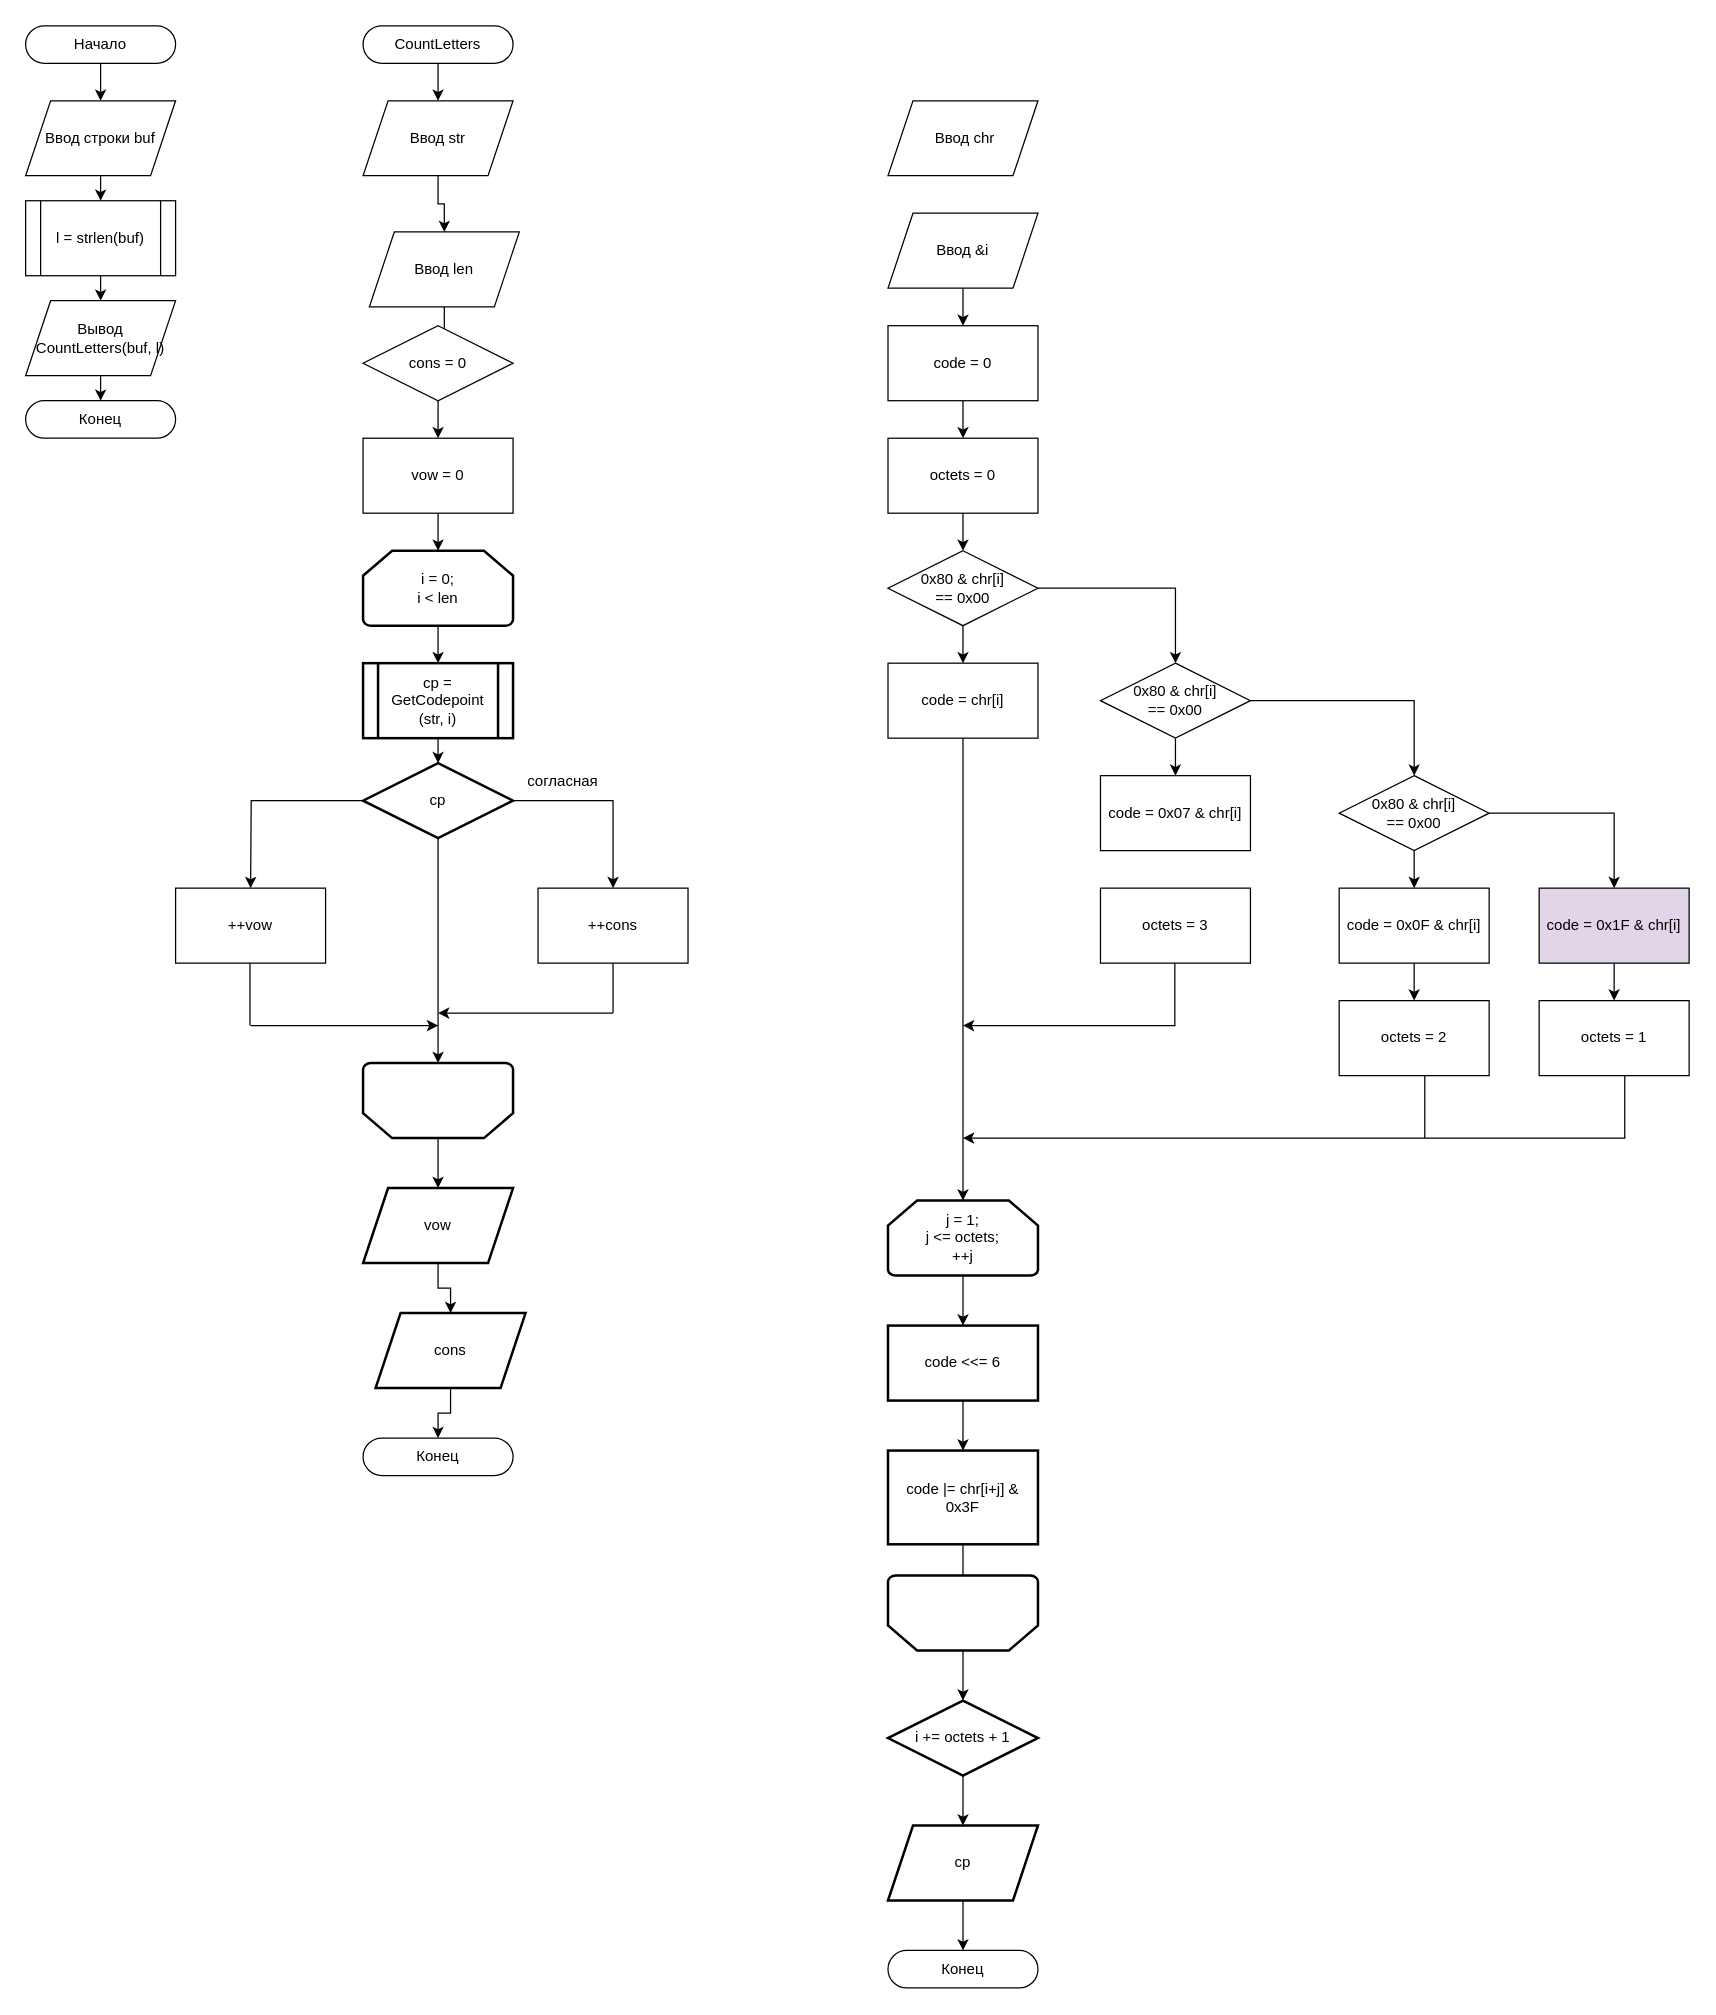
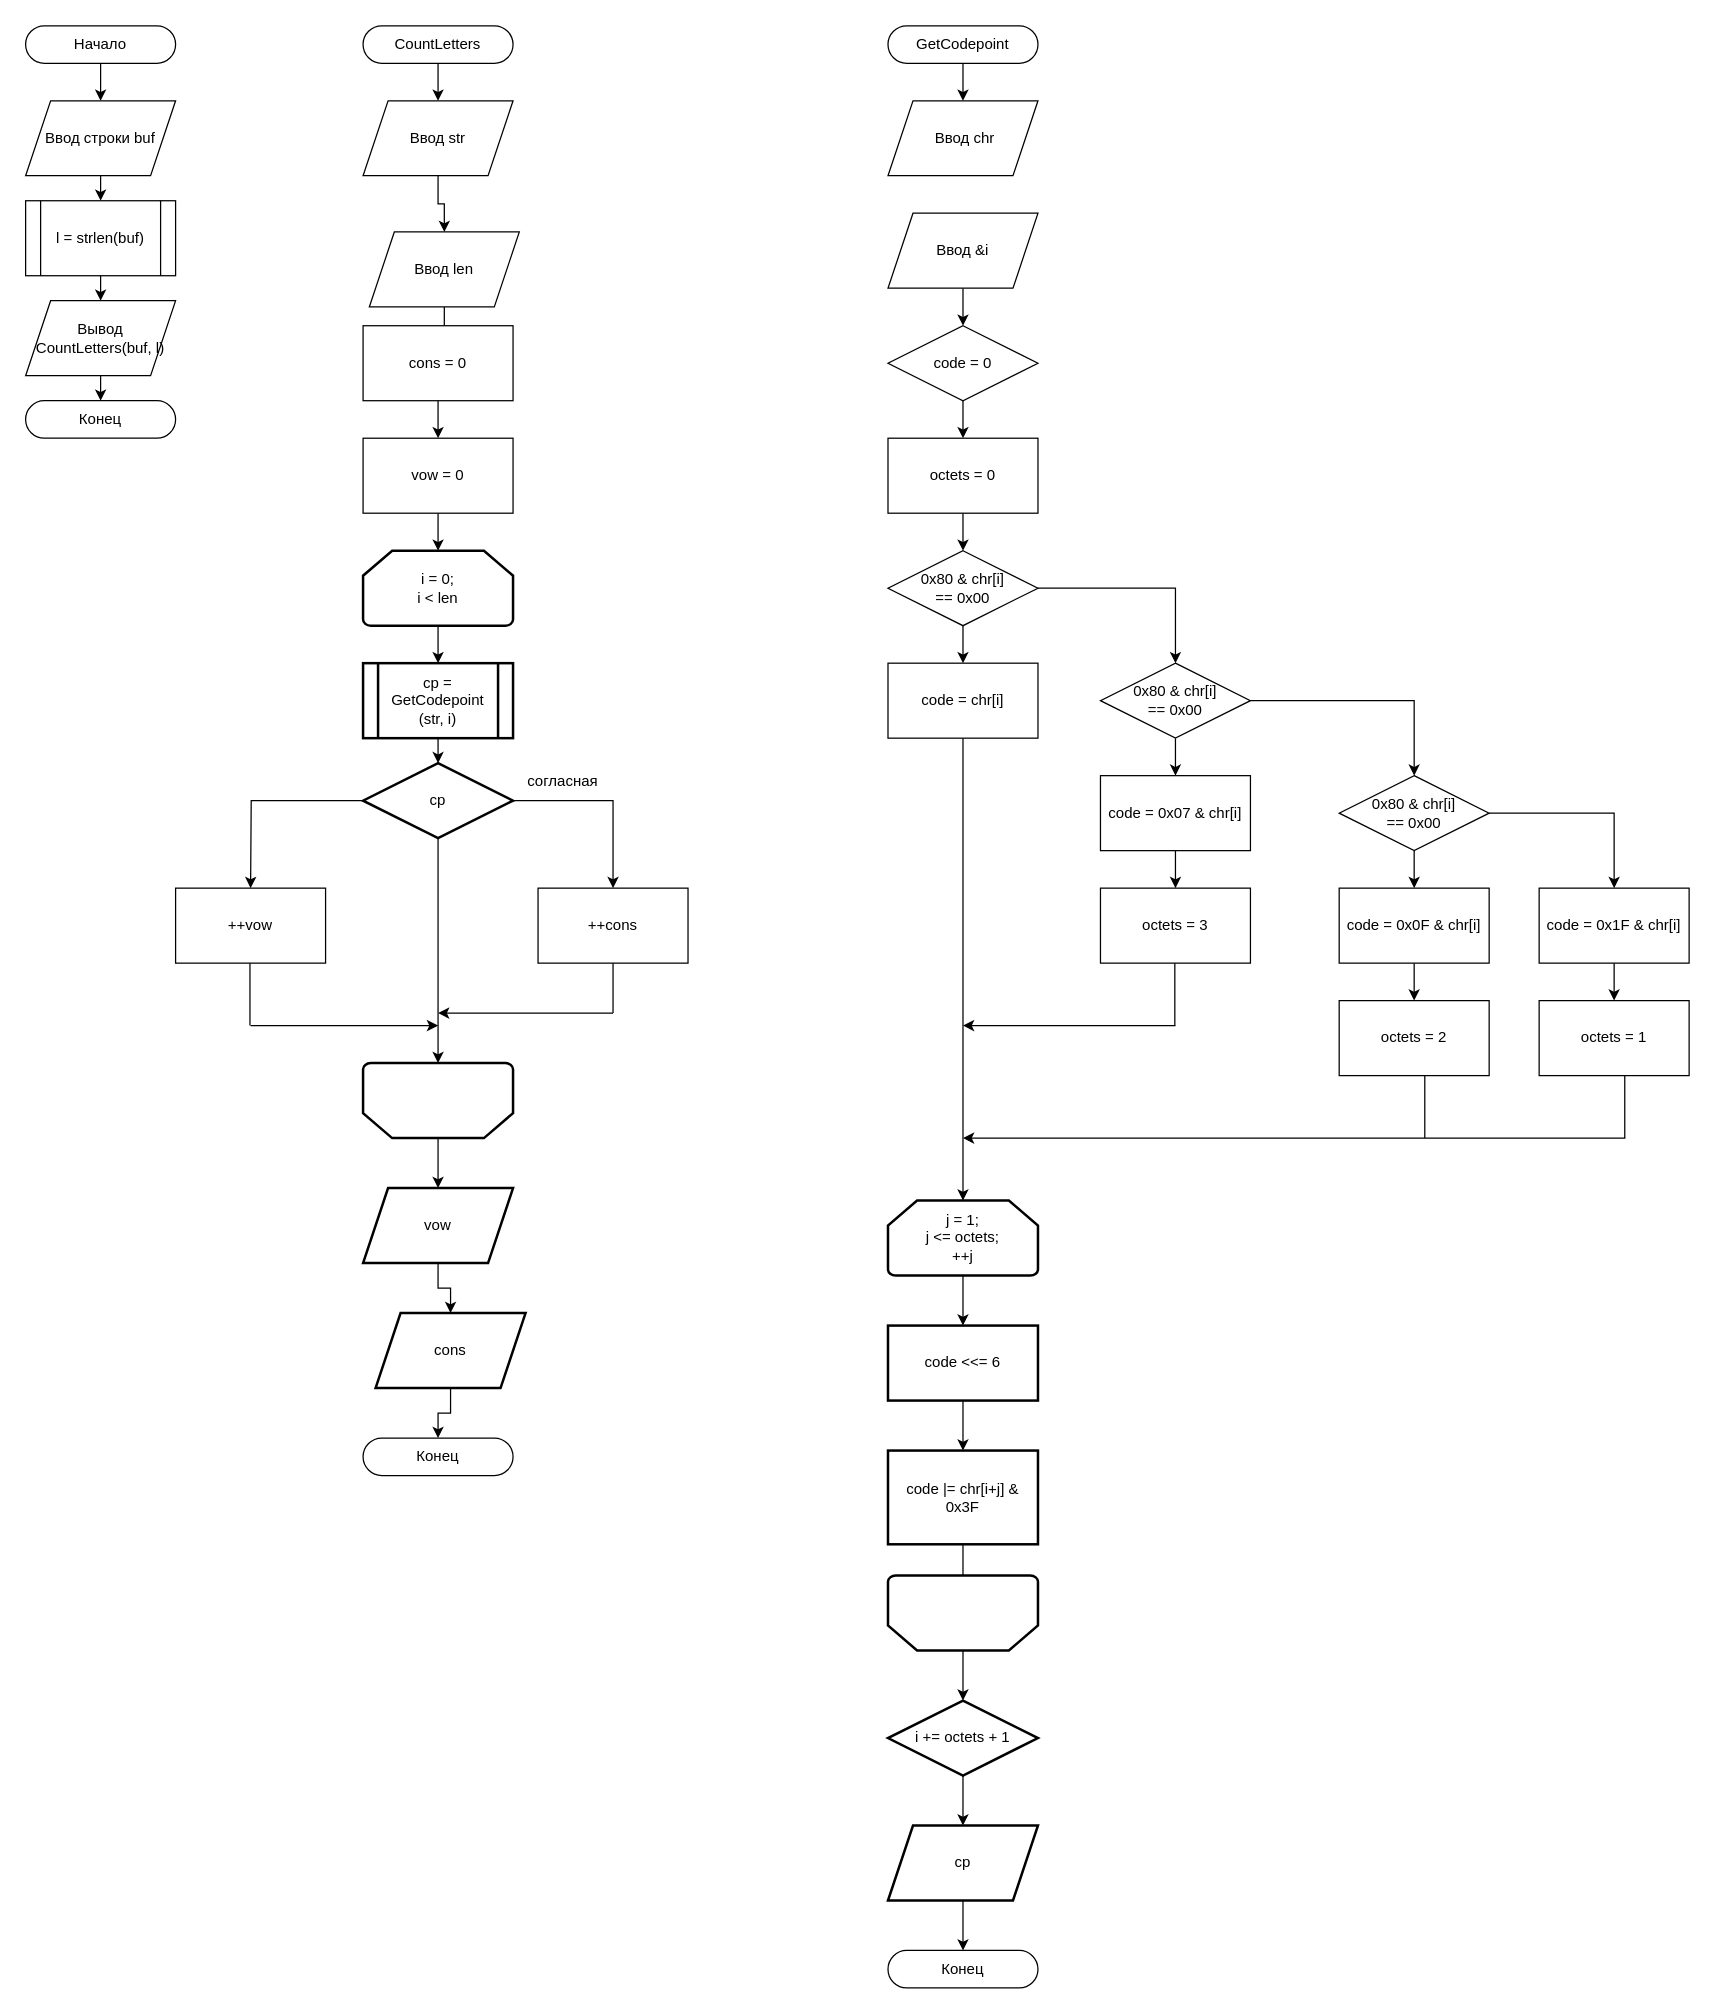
node "GetCodepoint": added
edge "GetCodepoint" -> "Ввод chr": added
node "cons = 0": shape diamond -> rectangle
node "code = 0": shape rectangle -> diamond
edge "code = 0x07 & chr[i]" -> "octets = 3": added
node "code = 0x1F & chr[i]": fillcolor #e1d5e7 -> #ffffff
